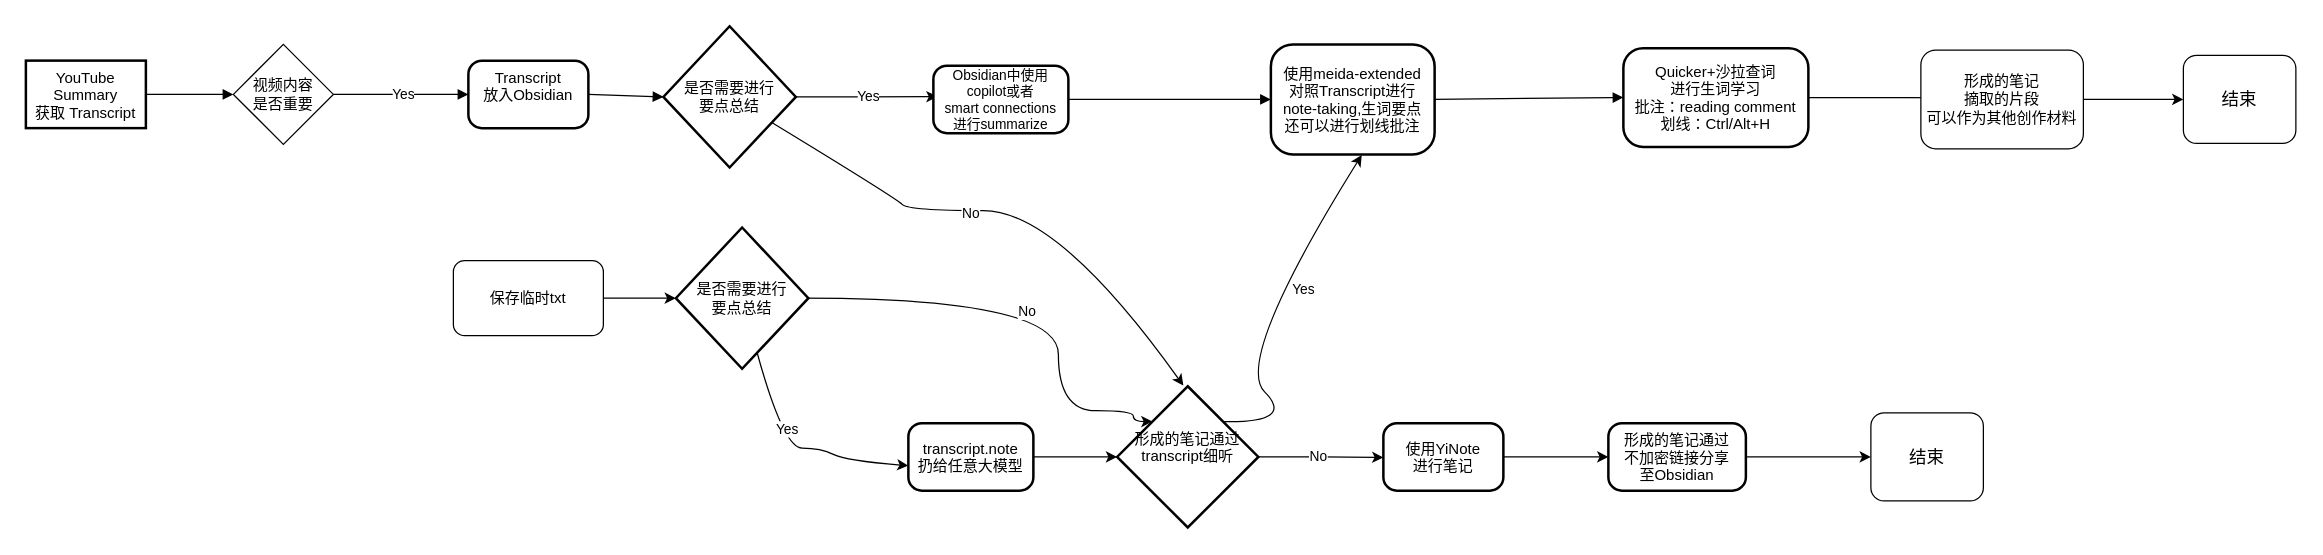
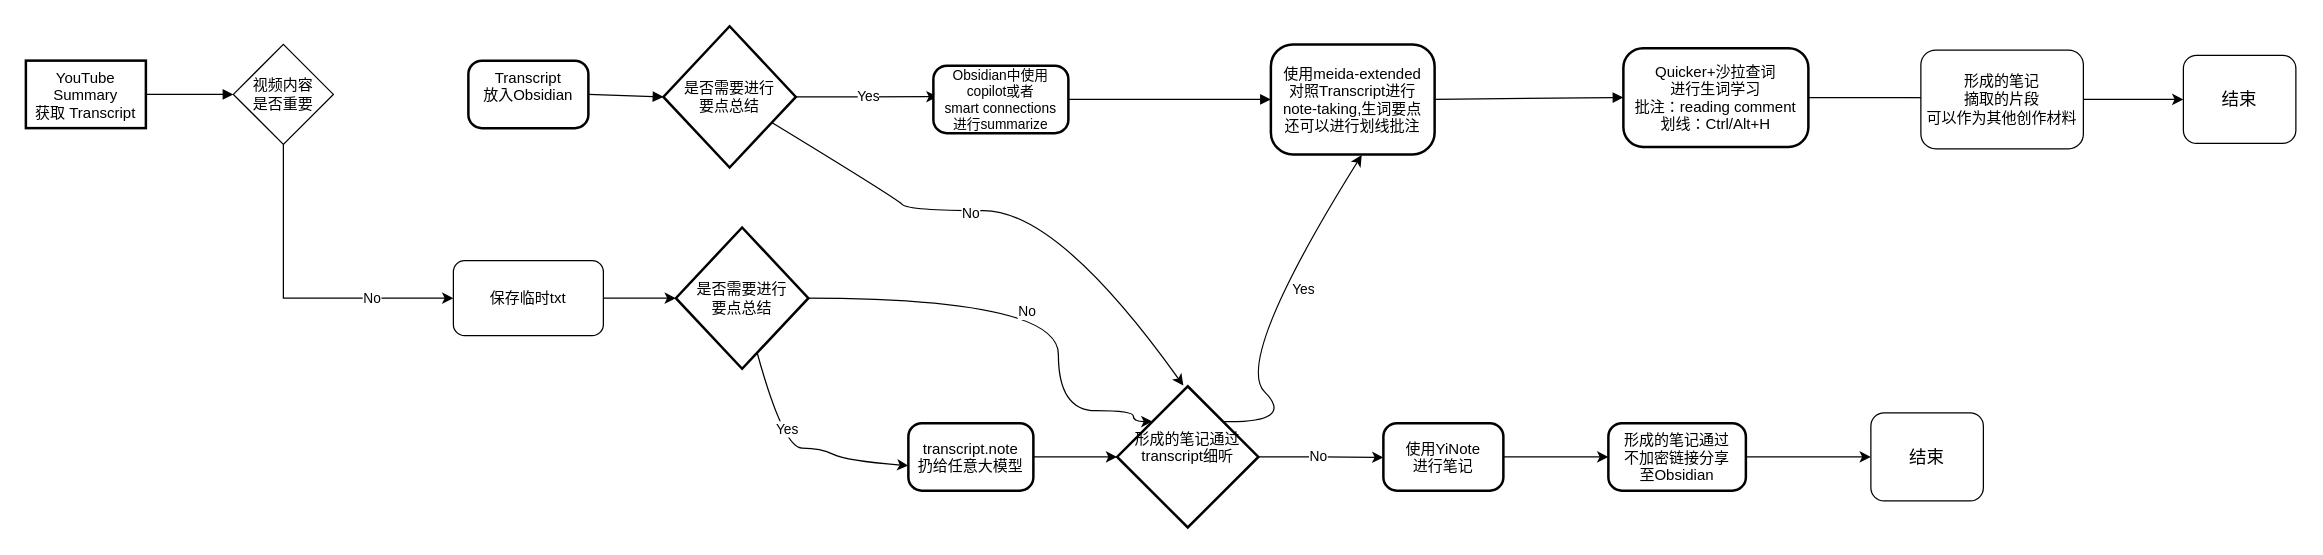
edge "视频内容 是否重要" -> "Transcript 放入Obsidian": removed, label "Yes"
edge "视频内容 是否重要" -> "保存临时txt": added, label "No"
